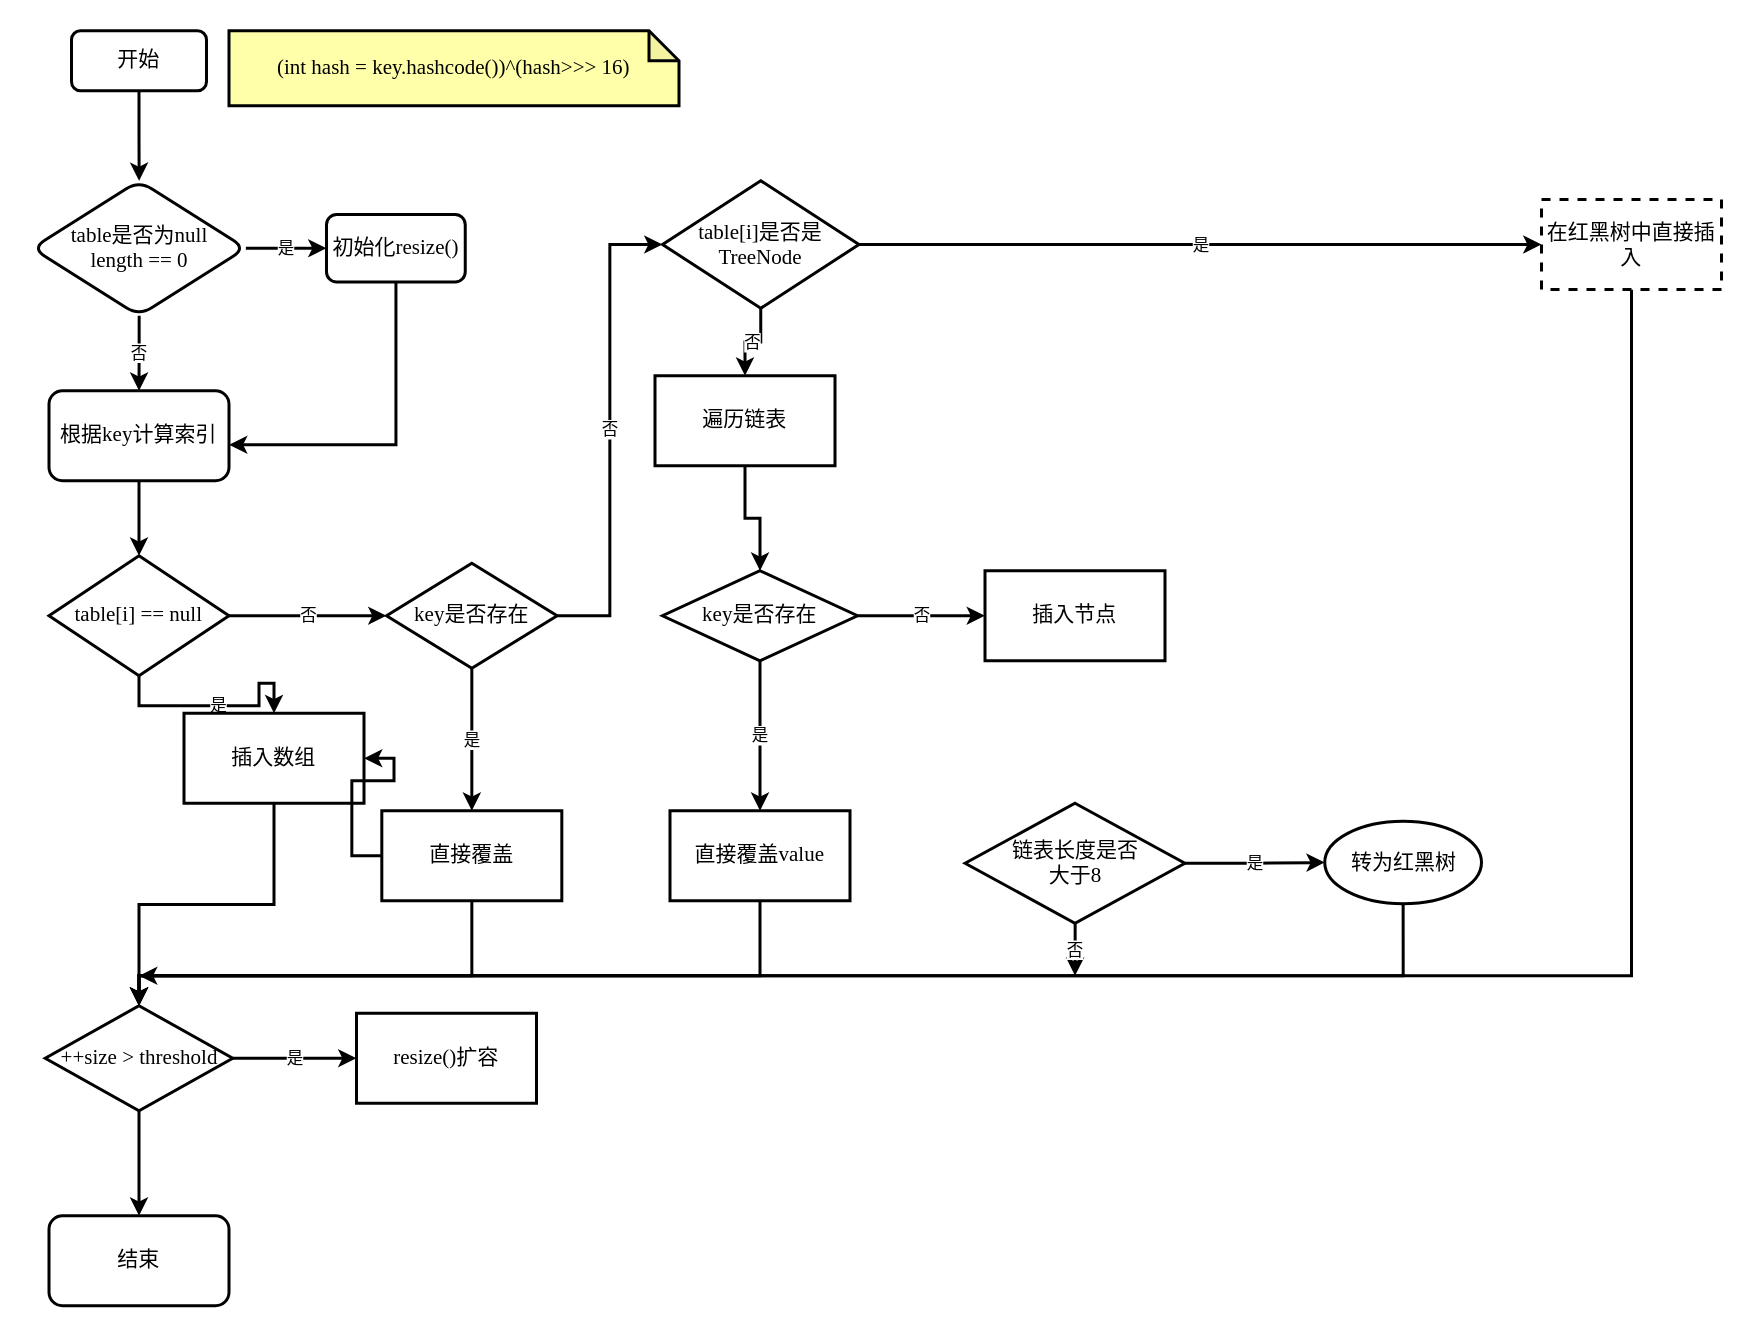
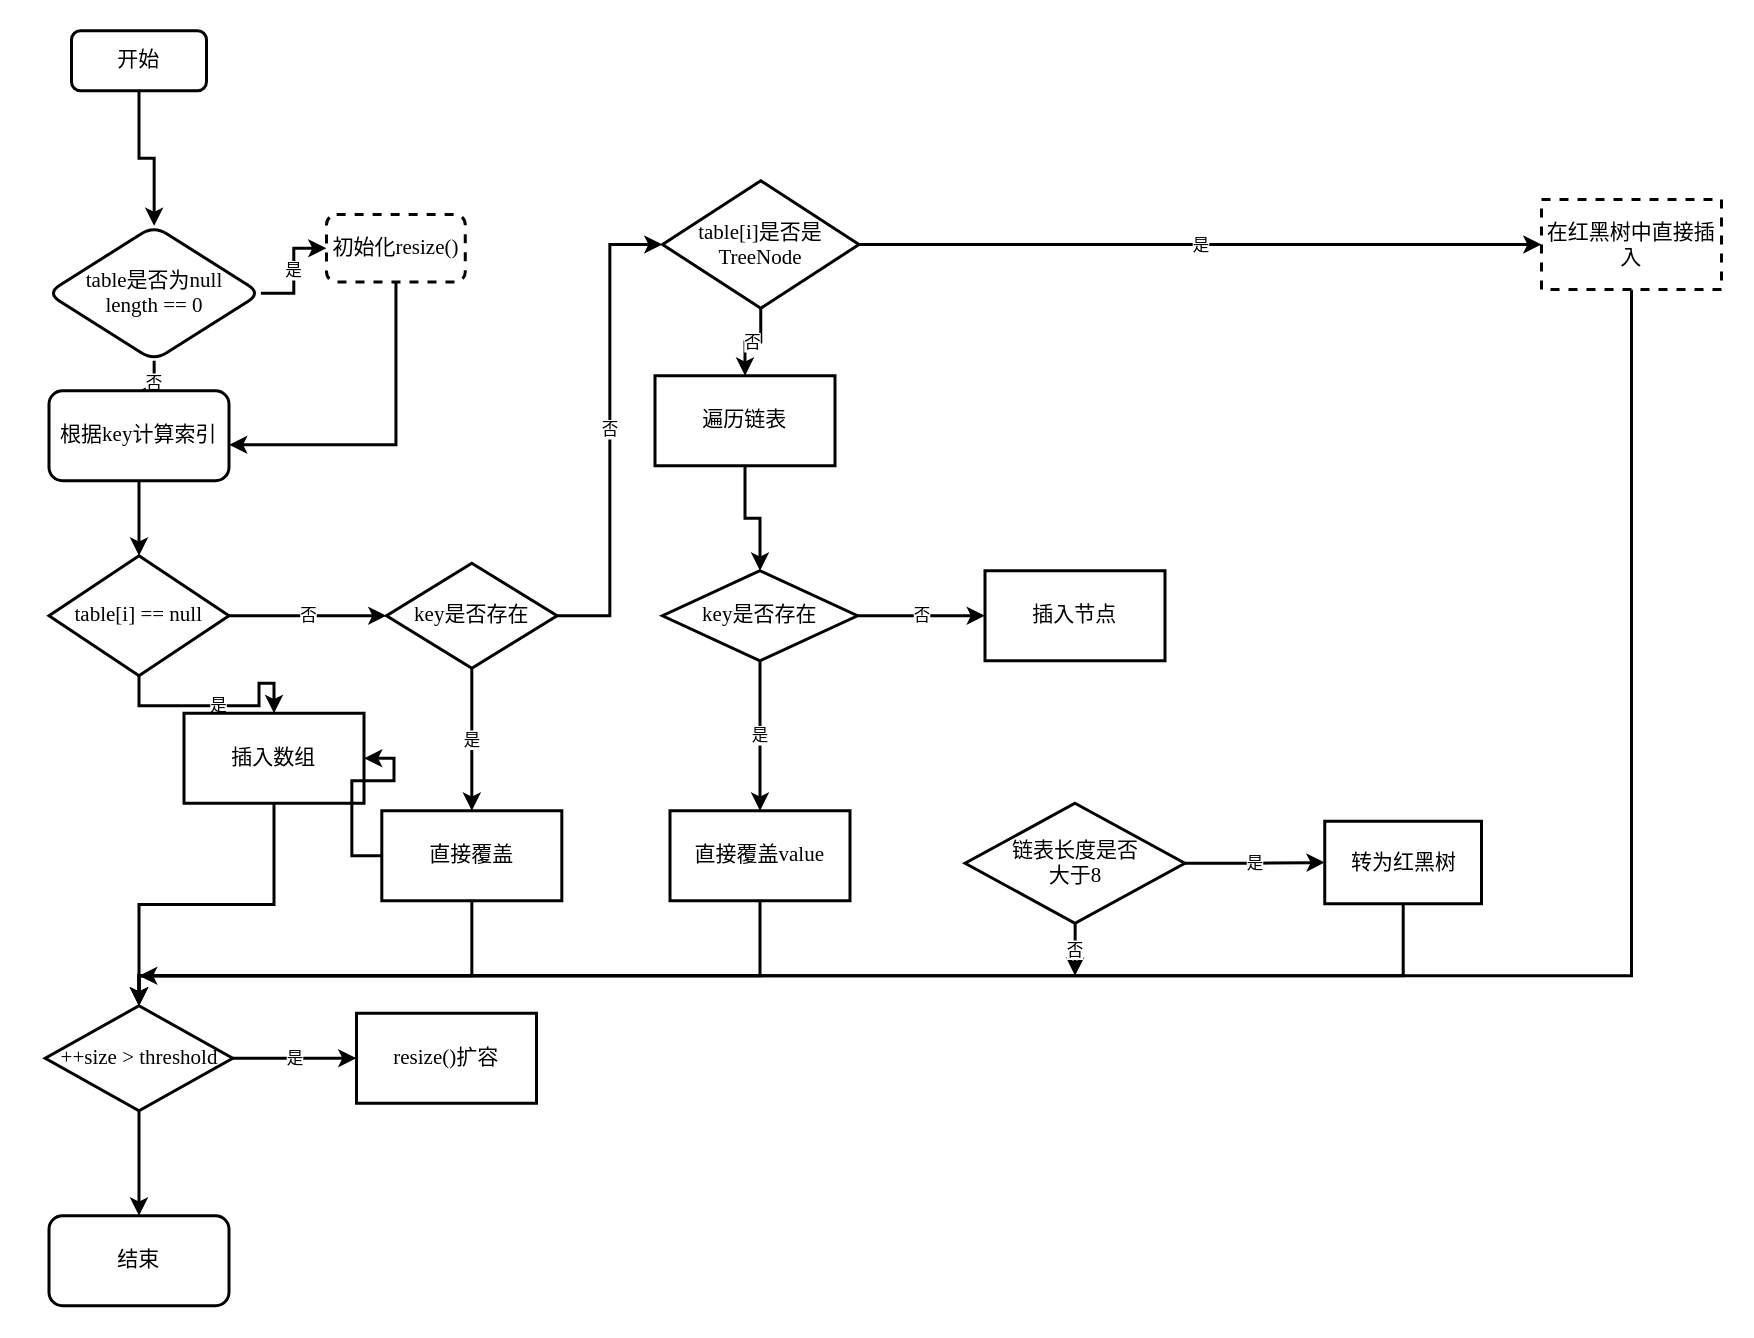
node "(int hash = key.hashcode())^(hash>>> 16)": removed
node "table是否为null length == 0": moved (139, 248) -> (154, 293)
node "初始化resize()": style solid -> dashed
node "转为红黑树": shape ellipse -> rectangle
